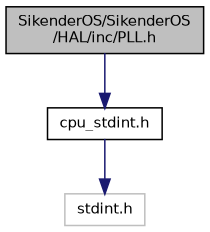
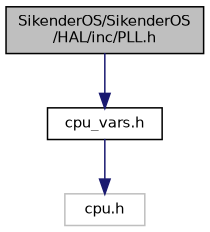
node "cpu_stdint.h": label "cpu_stdint.h" -> "cpu_vars.h"
node "stdint.h": label "stdint.h" -> "cpu.h"
